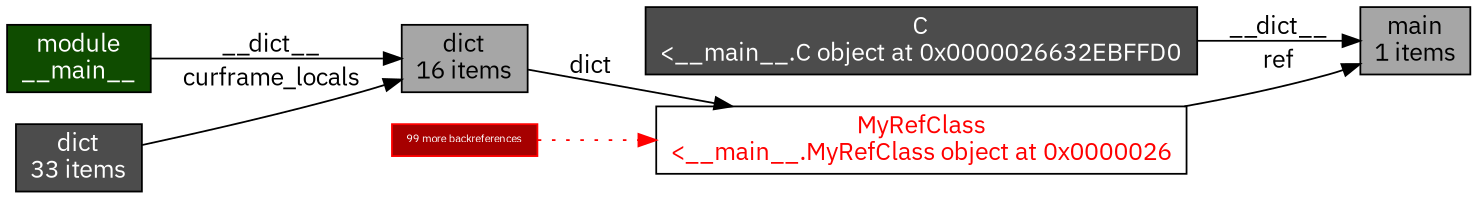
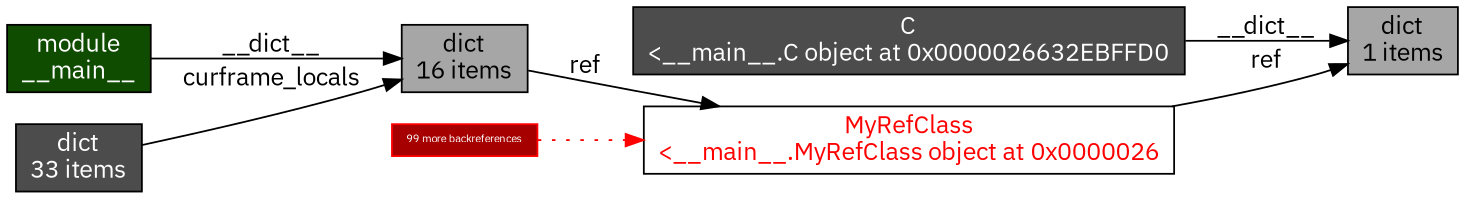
node "main 1 items": label "main 1 items" -> "dict 1 items"
edge "dict 16 items" -> "MyRefClass <__main__.MyRefClass object at 0x0000026": label "dict" -> "ref"
